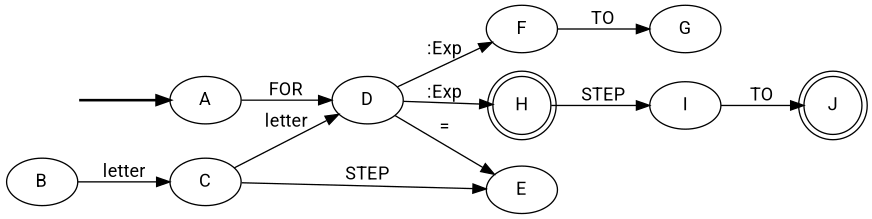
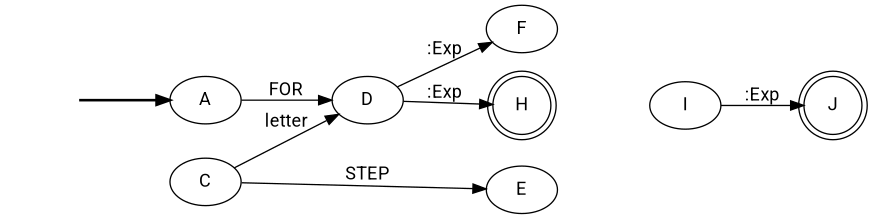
node "G": removed
edge "I" -> "J": label "TO" -> ":Exp"
edge "H" -> "I": removed, label "STEP"
edge "D" -> "E": removed, label "="
node "B": removed
